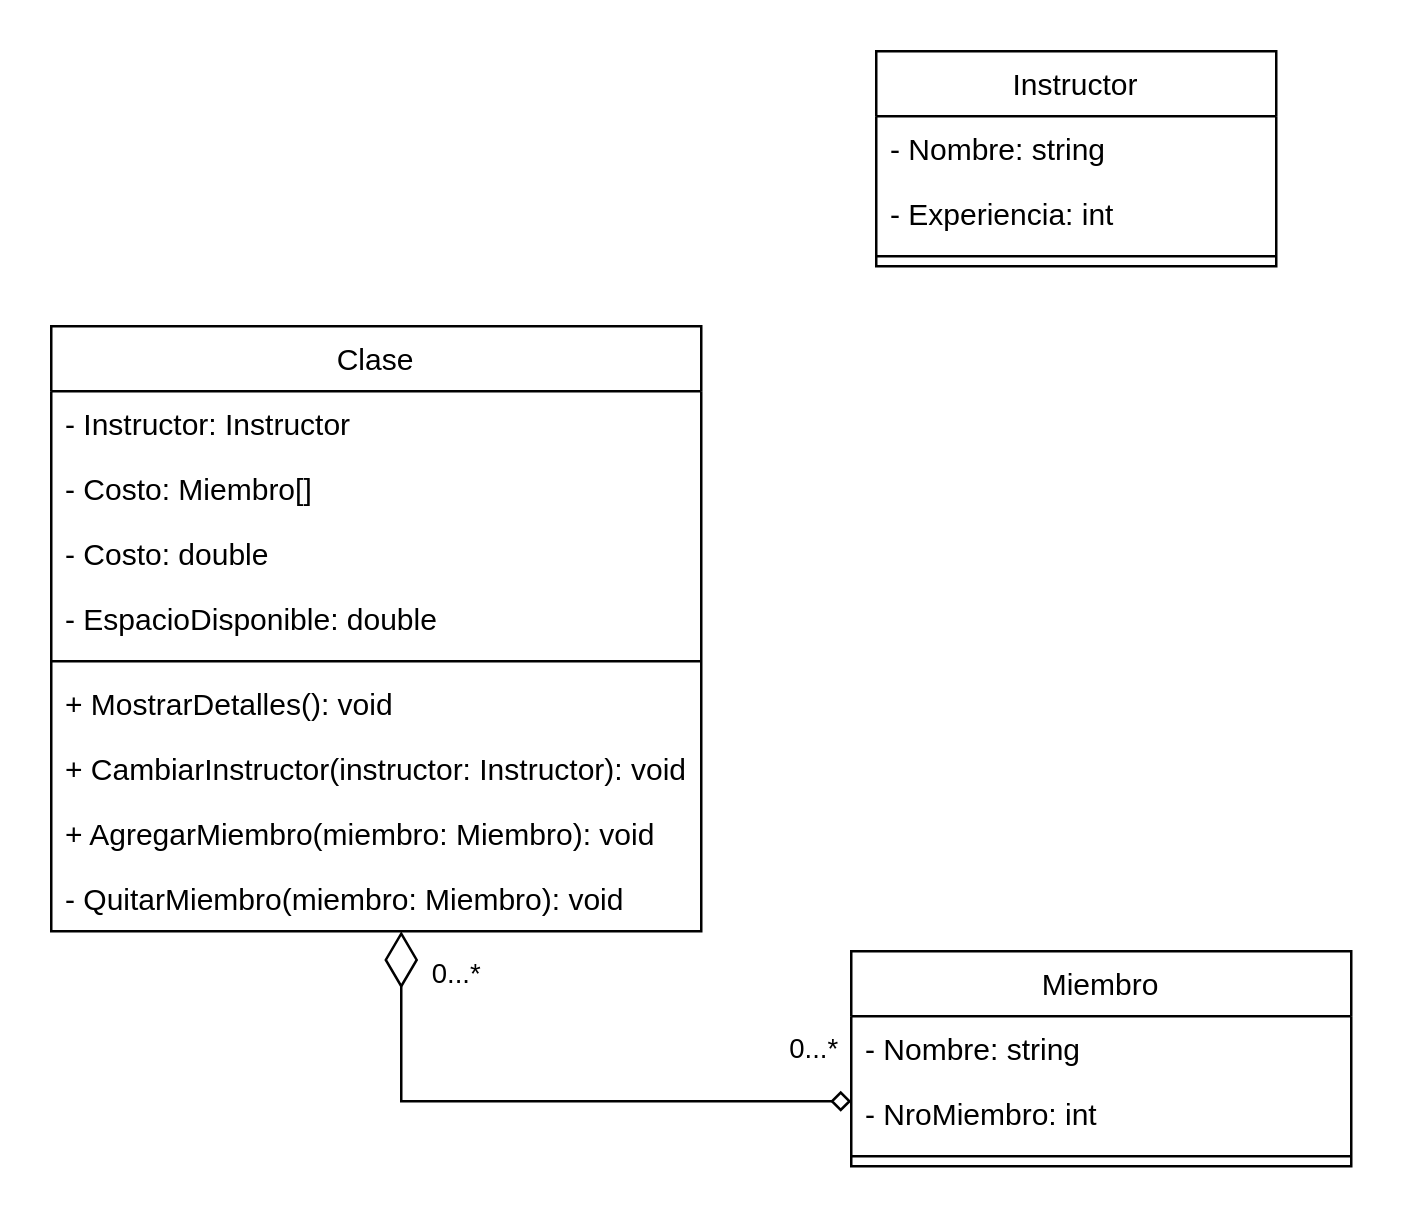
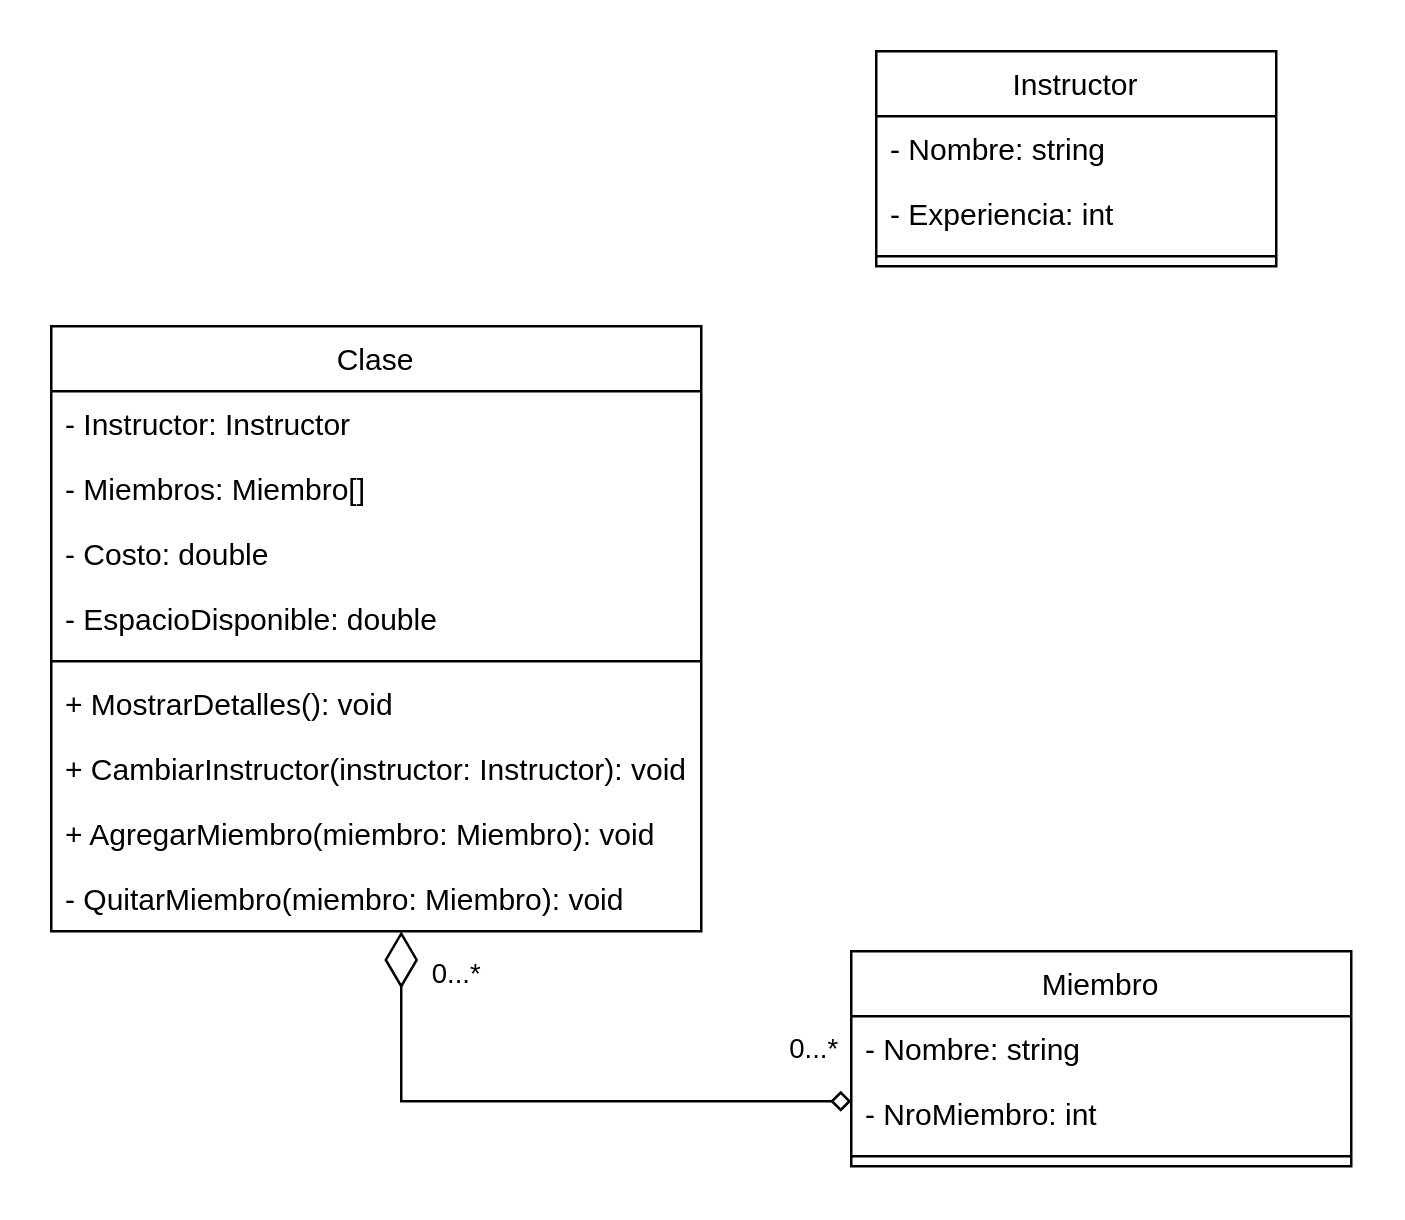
node "- Costo: Miembro[]": label "- Costo: Miembro[]" -> "- Miembros: Miembro[]"
